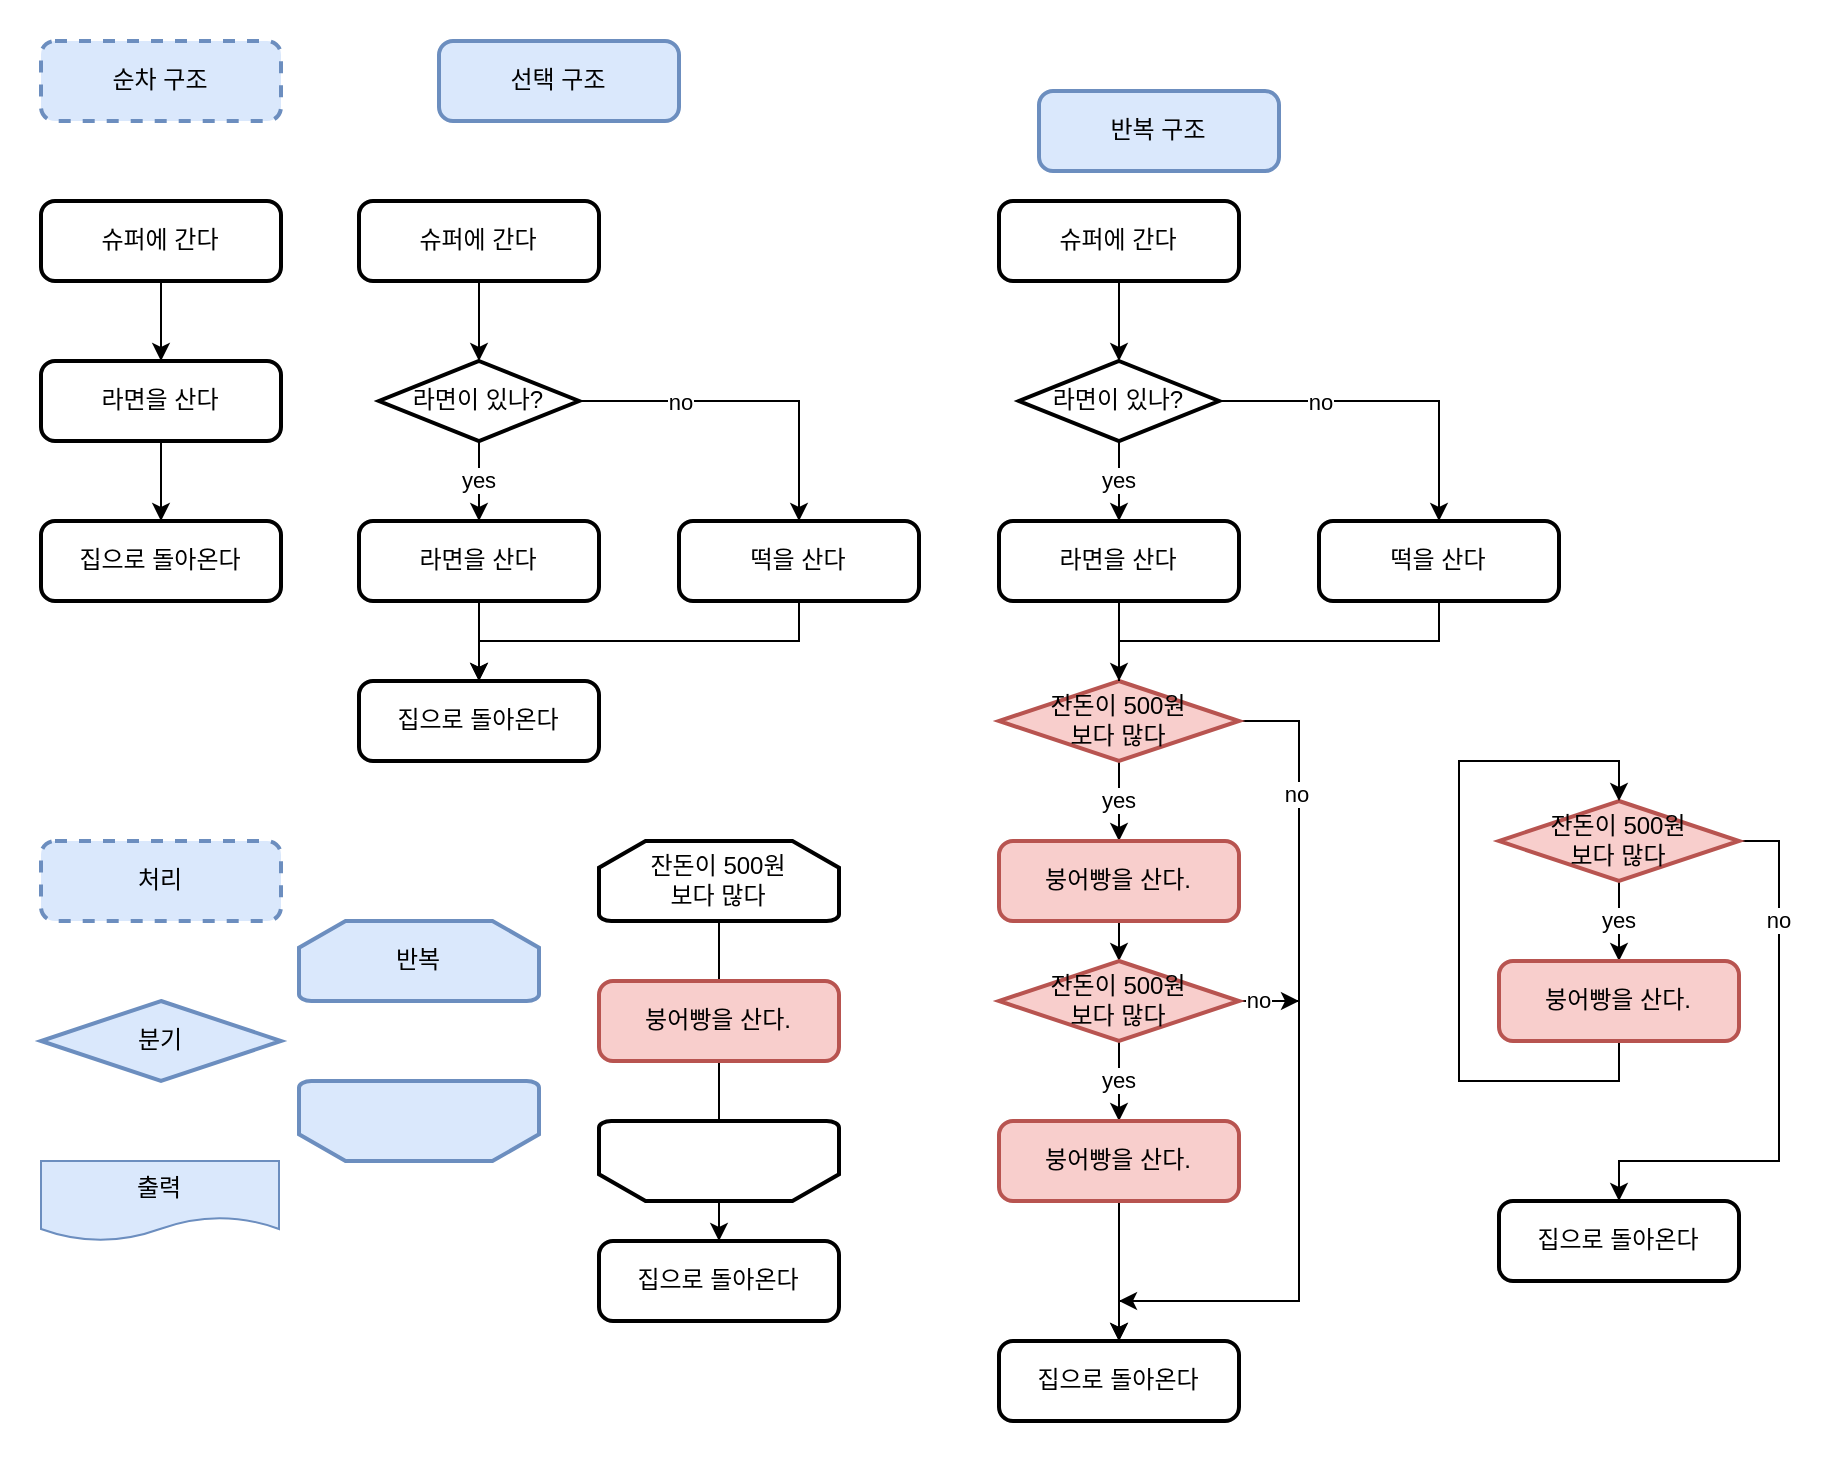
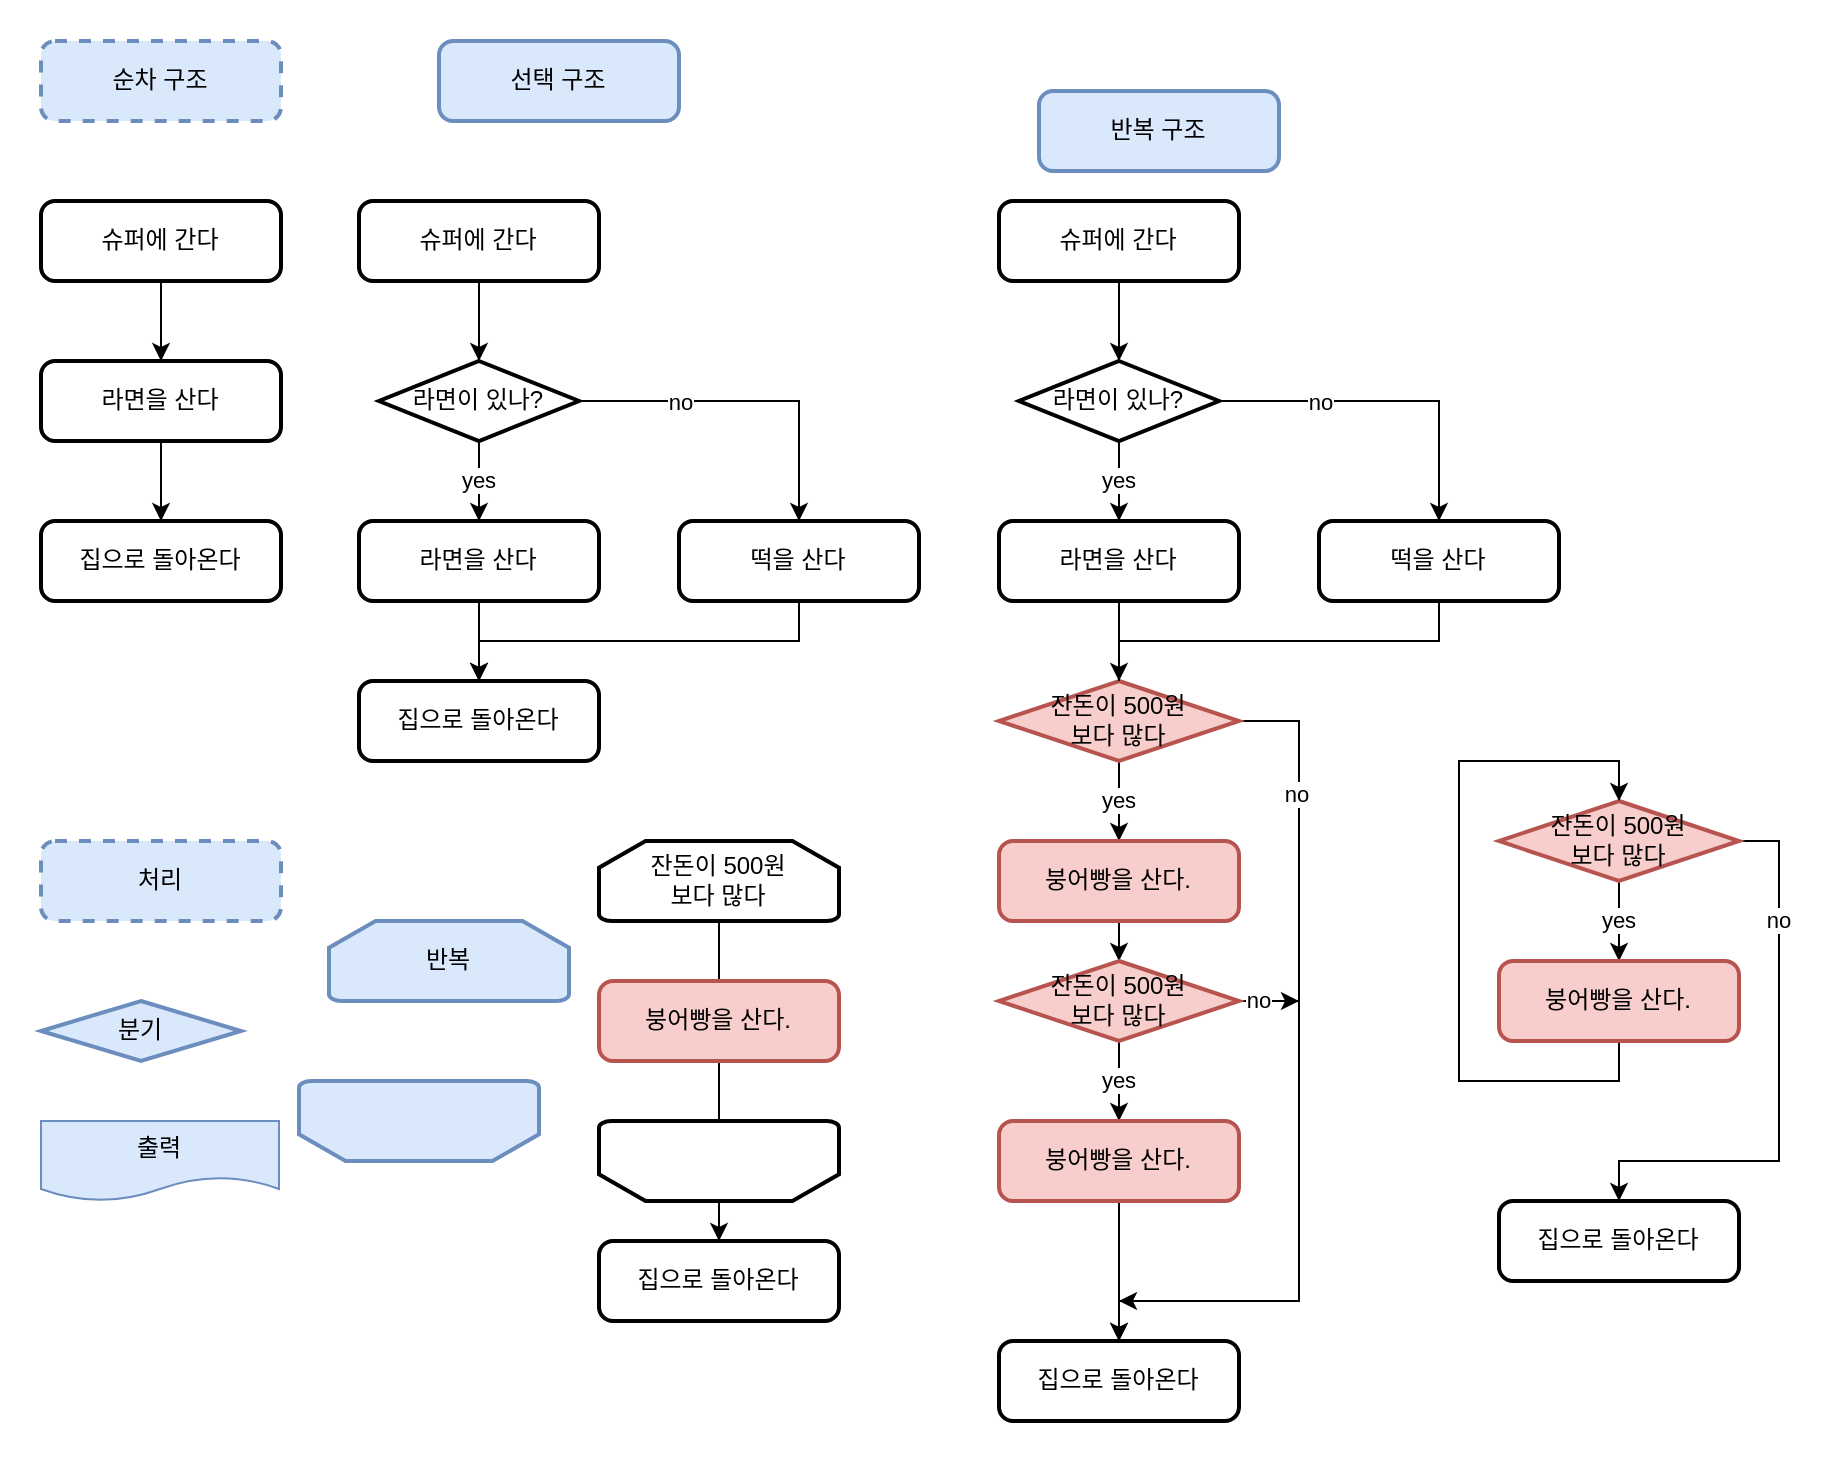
node "반복": moved (419, 961) -> (449, 961)
node "분기": size 240x80 -> 200x60
node "출력": moved (160, 1201) -> (160, 1161)
